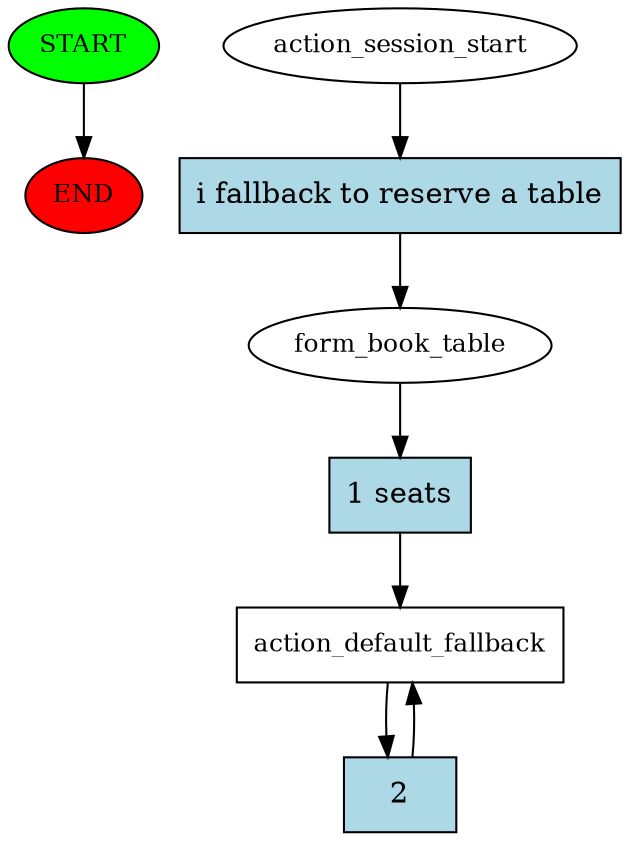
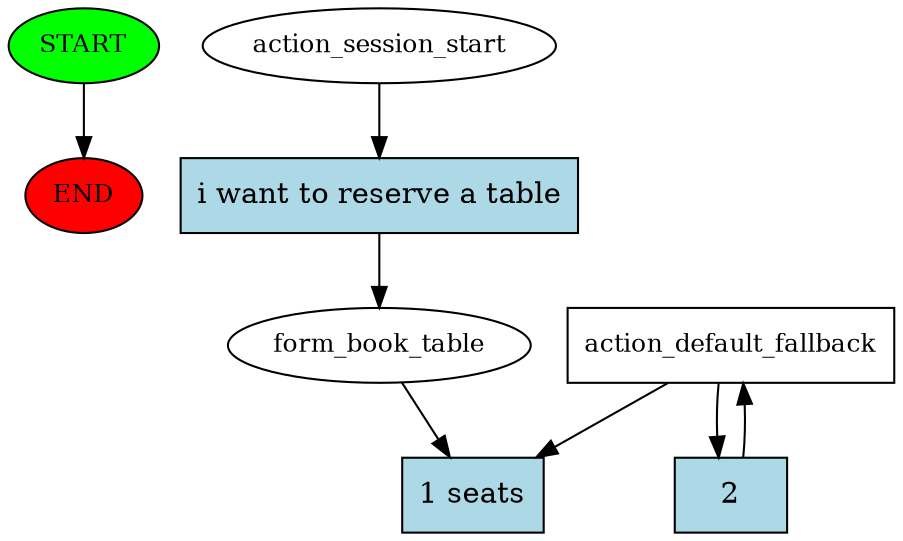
node "i fallback to reserve a table": label "i fallback to reserve a table" -> "i want to reserve a table"
edge "1 seats" -> "action_default_fallback": reversed
